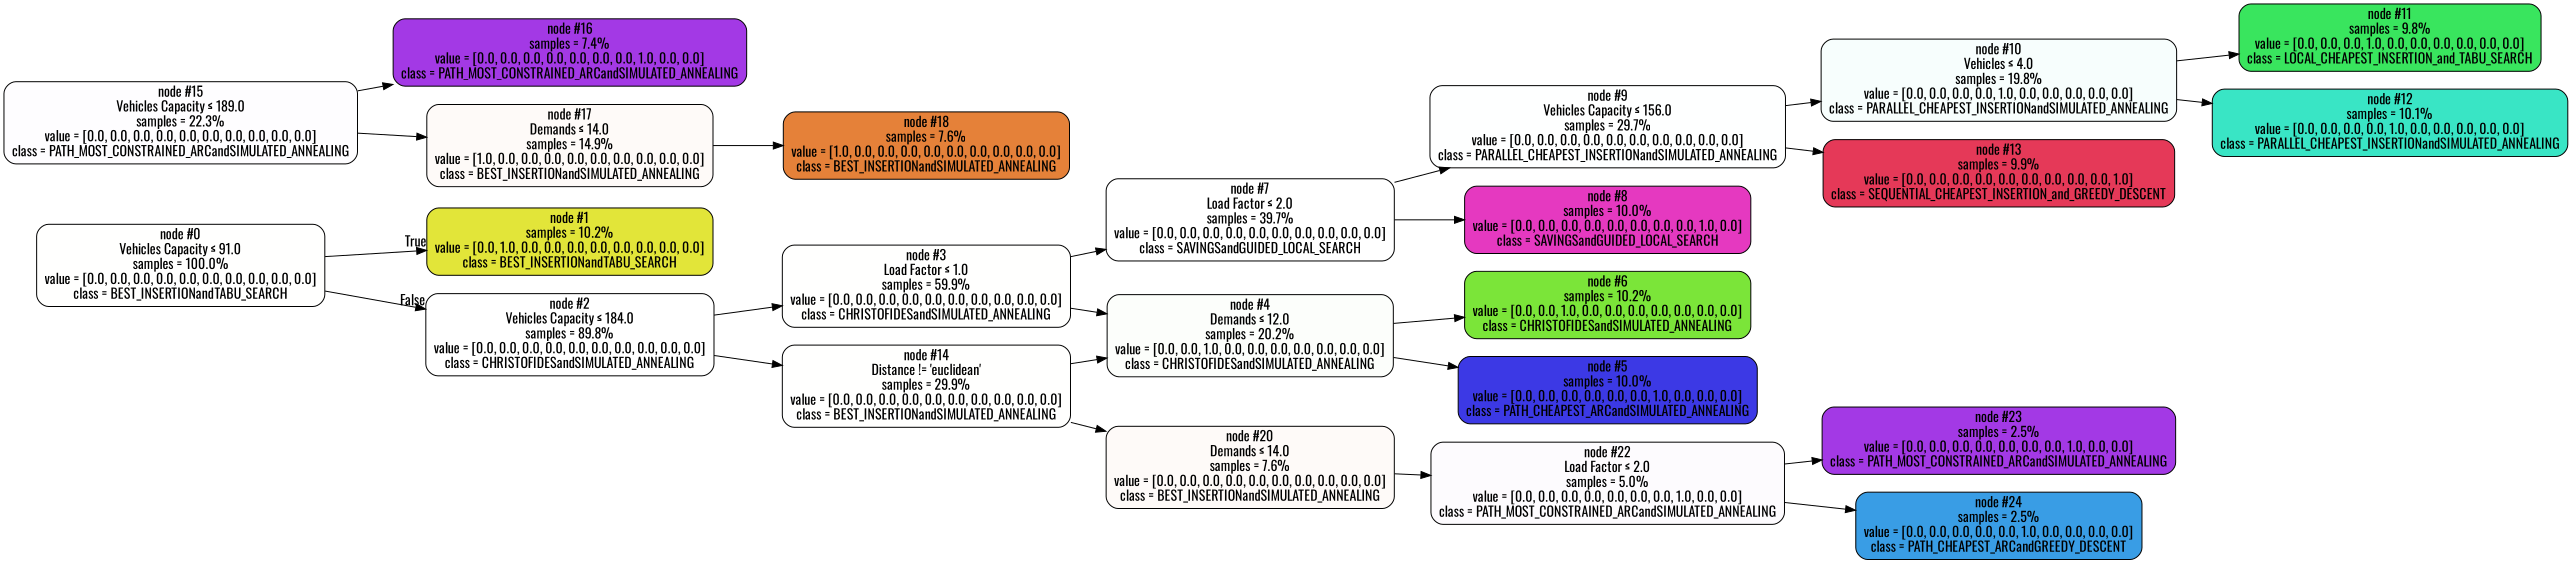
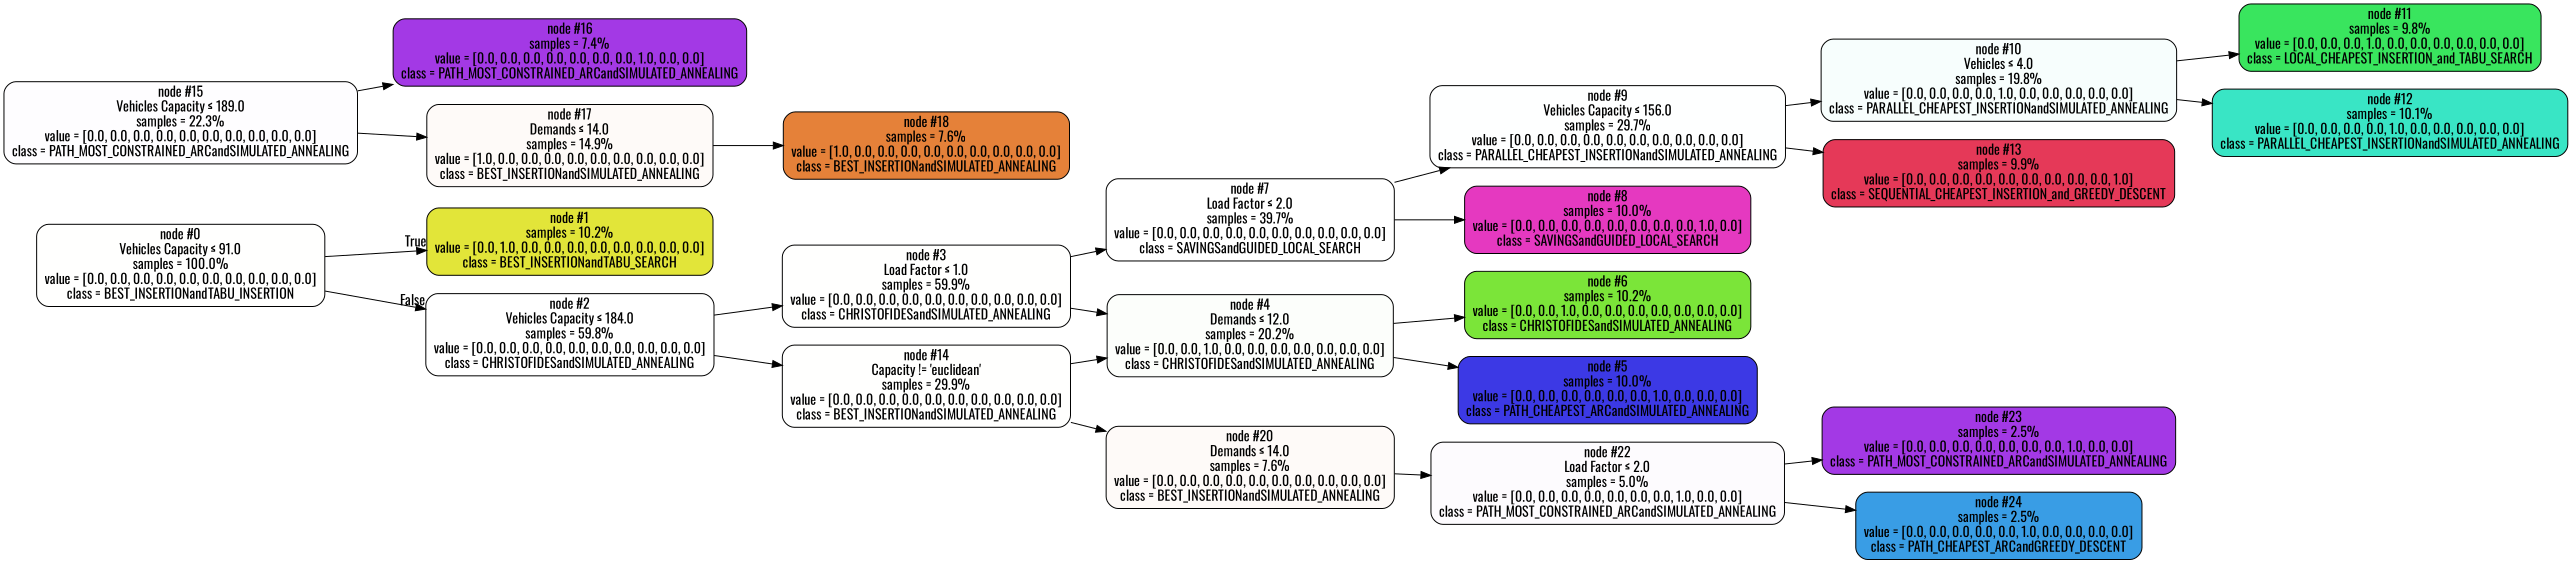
node "node #0": text "class = BEST_INSERTIONandTABU_SEARCH" -> "class = BEST_INSERTIONandTABU_INSERTION"
node "node #2": text "samples = 89.8%" -> "samples = 59.8%"
node "node #14": text "Distance != 'euclidean'" -> "Capacity != 'euclidean'"
